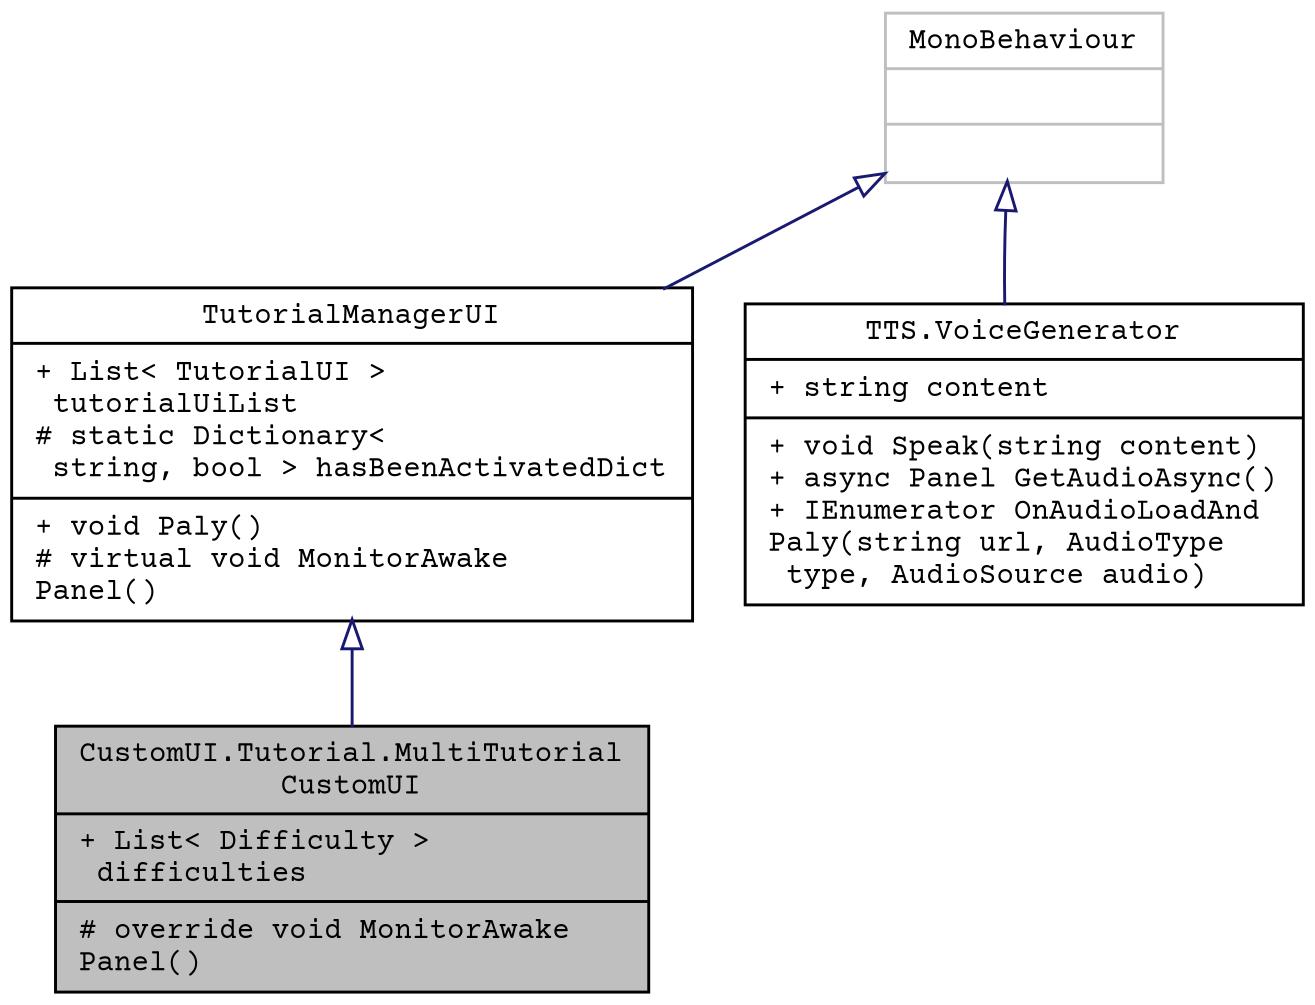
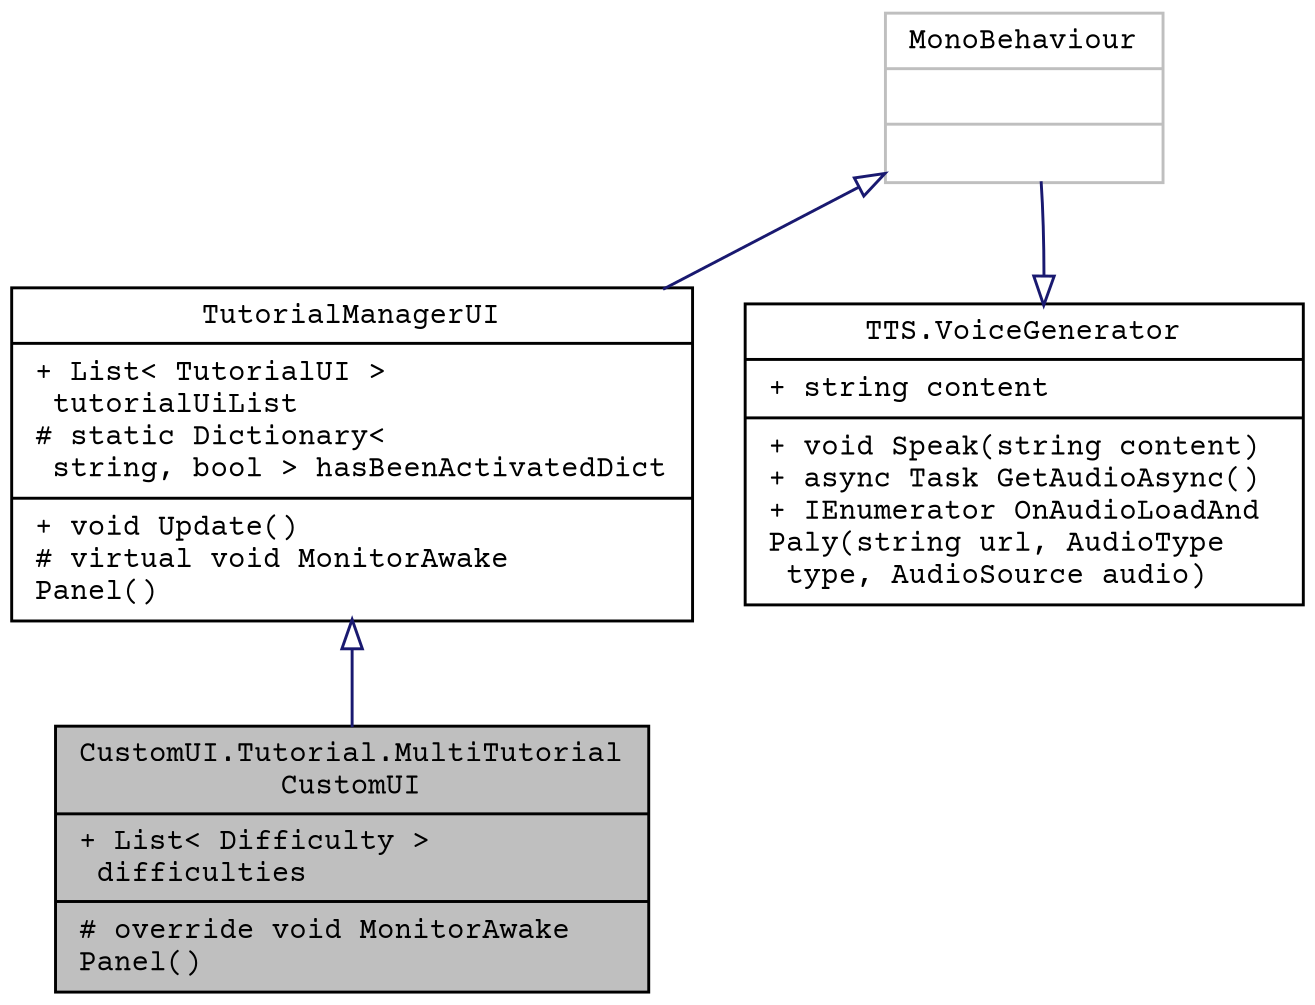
edge "TTS.VoiceGenerator" -> "MonoBehaviour": reversed
node "TTS.VoiceGenerator": text "+ async Panel GetAudioAsync()" -> "+ async Task GetAudioAsync()"
node "TutorialManagerUI": text "+ void Paly()" -> "+ void Update()"
